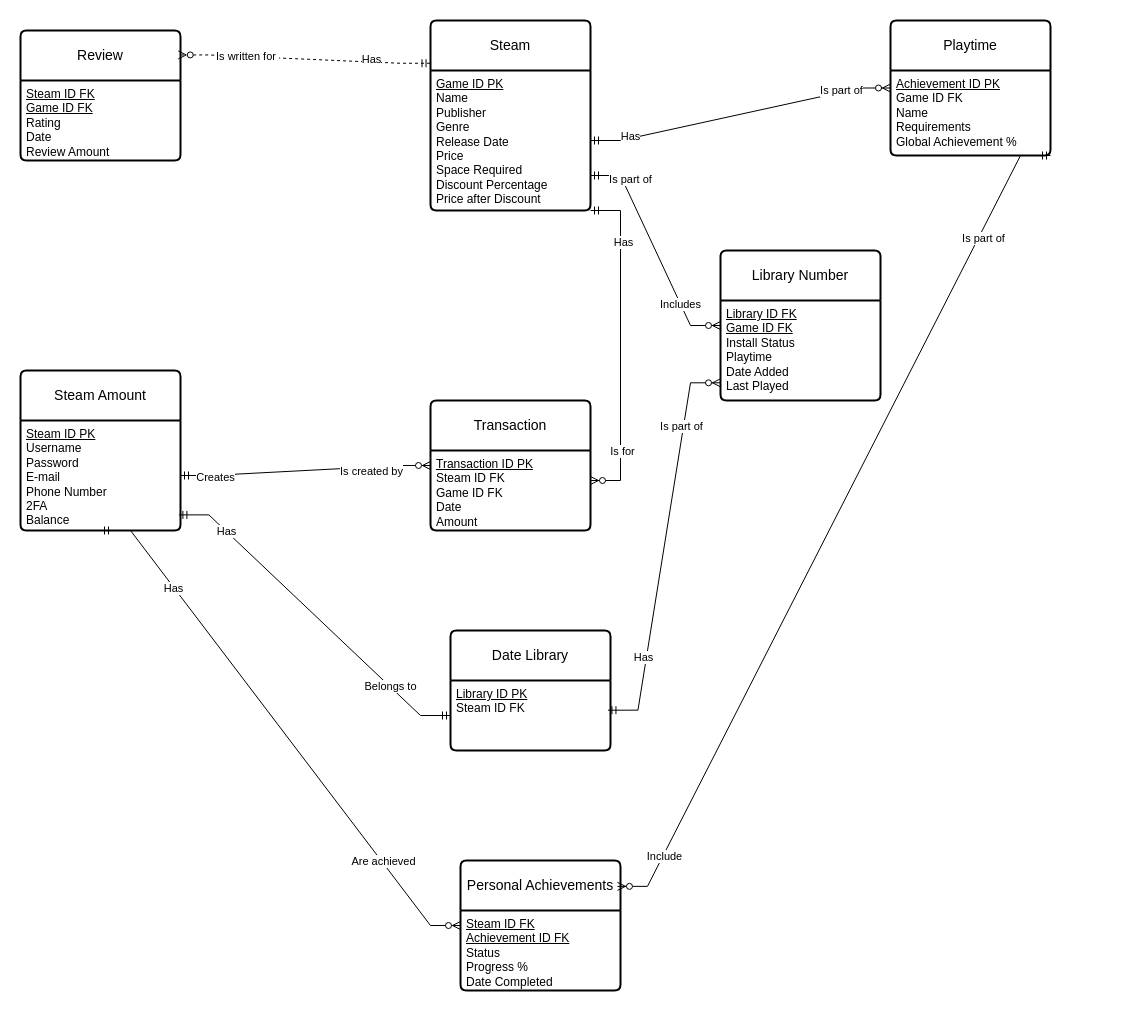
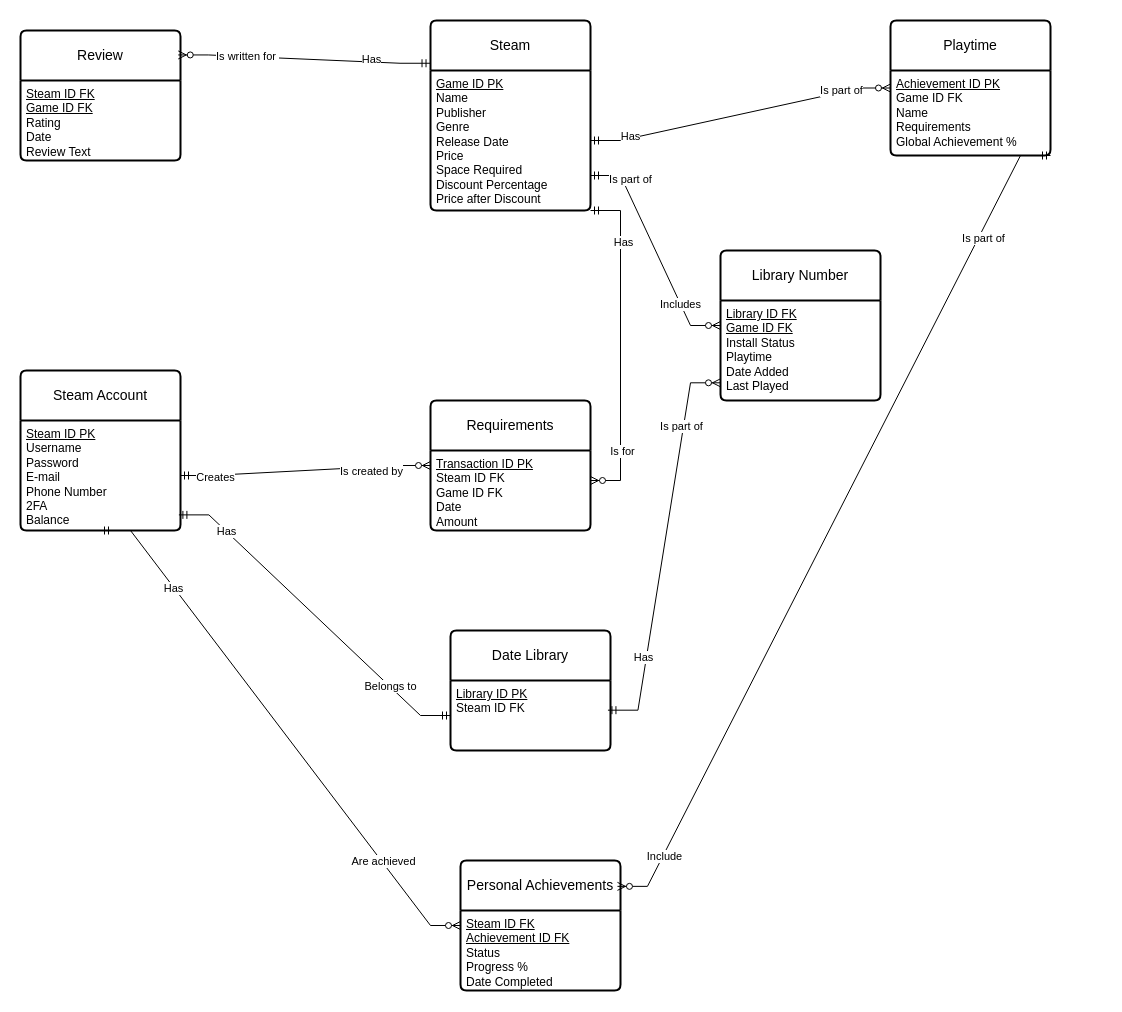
edge "Review" -- "Steam": style dashed -> solid
node "Steam ID FK Game ID FK Rating Date Review Amount": label "Steam ID FK Game ID FK Rating Date Review Amount" -> "Steam ID FK Game ID FK Rating Date Review Text"
node "Steam Amount": label "Steam Amount" -> "Steam Account"
node "Transaction": label "Transaction" -> "Requirements"
